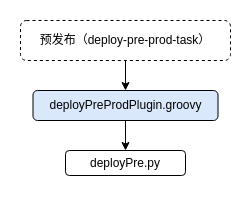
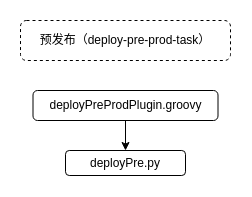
edge "预发布（deploy-pre-prod-task）" -> "deployPreProdPlugin.groovy": removed
node "deployPreProdPlugin.groovy": fillcolor #dae8fc -> #ffffff
